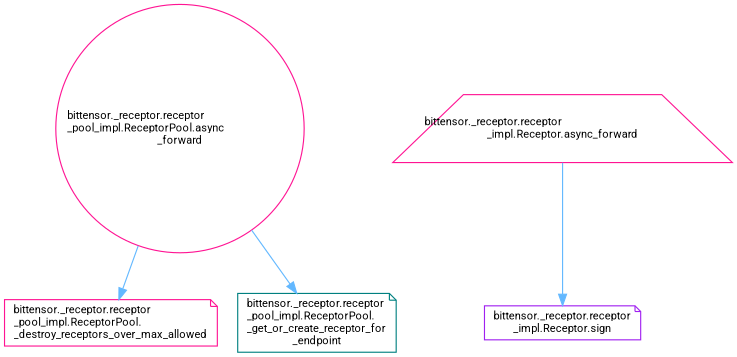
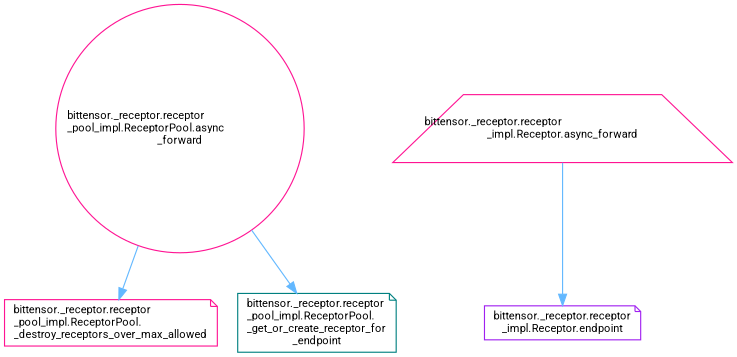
node "bittensor._receptor.receptor _impl.Receptor.sign": label "bittensor._receptor.receptor _impl.Receptor.sign" -> "bittensor._receptor.receptor _impl.Receptor.endpoint"
